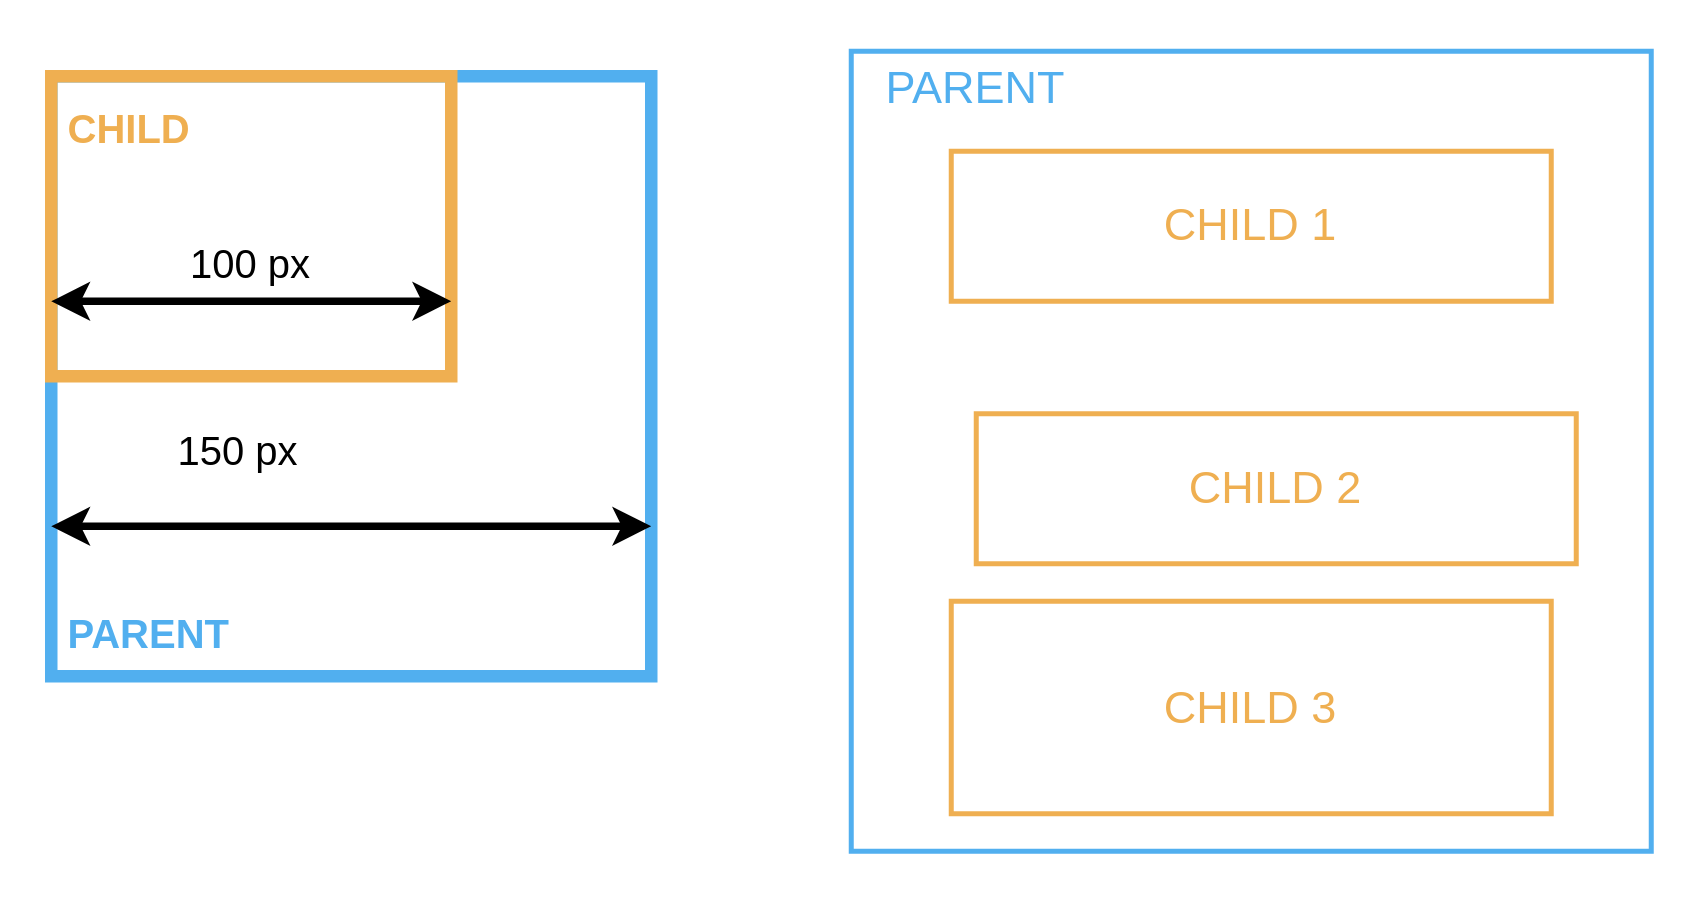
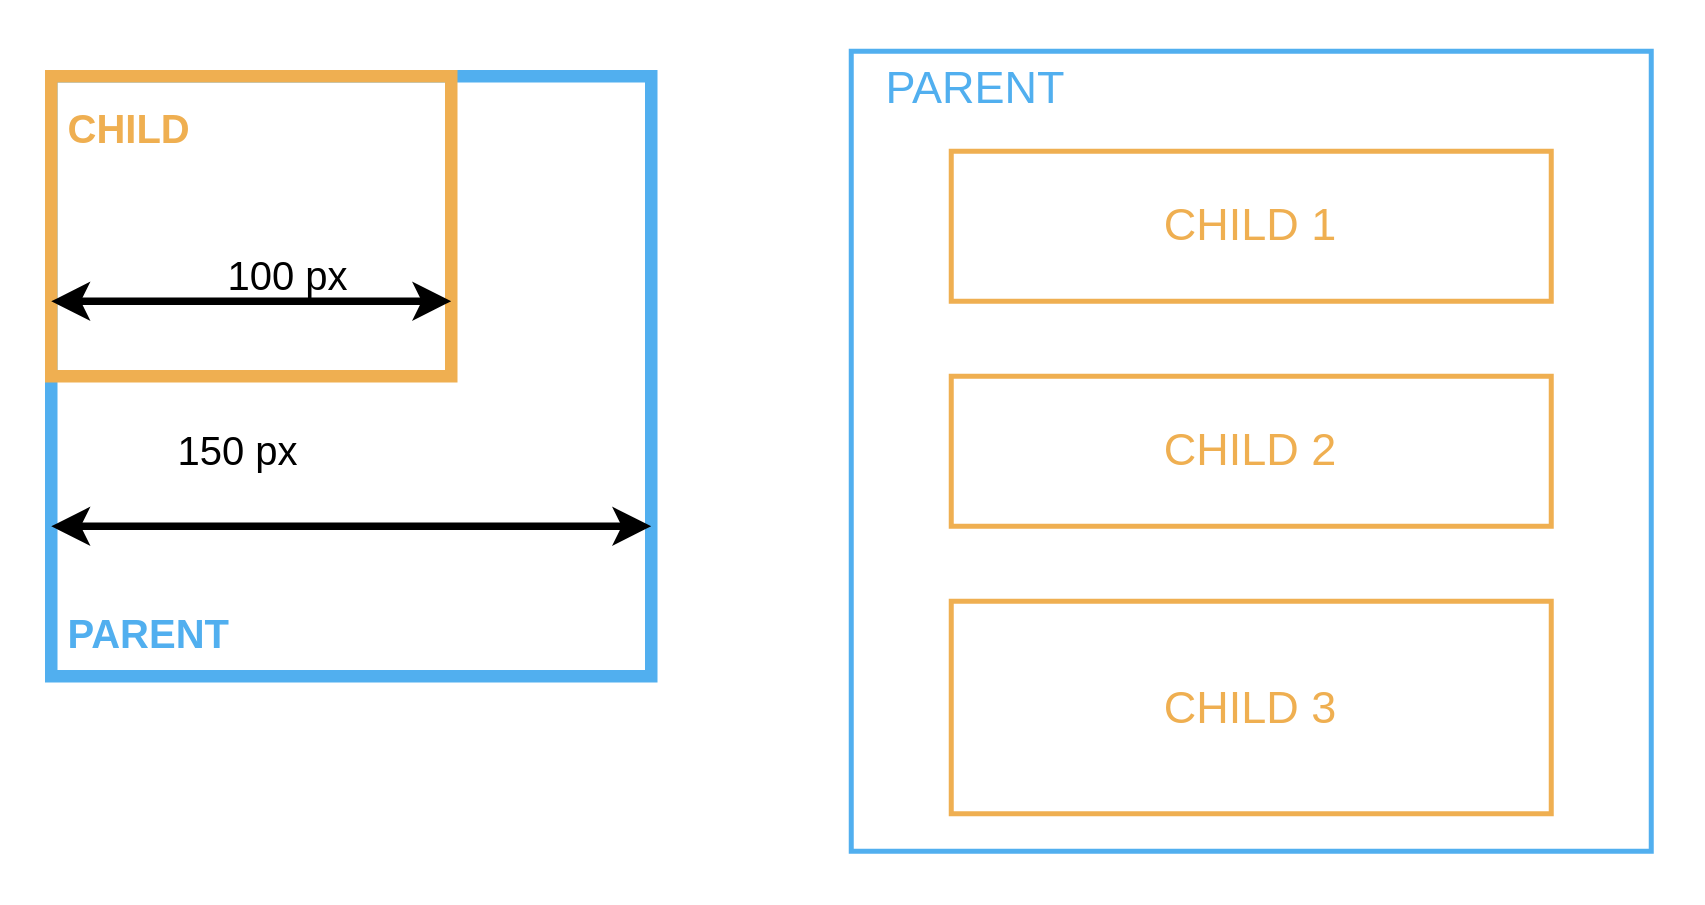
node "100 px": moved (251, 264) -> (289, 276)
node "CHILD 2": moved (1276, 489) -> (1251, 451)
